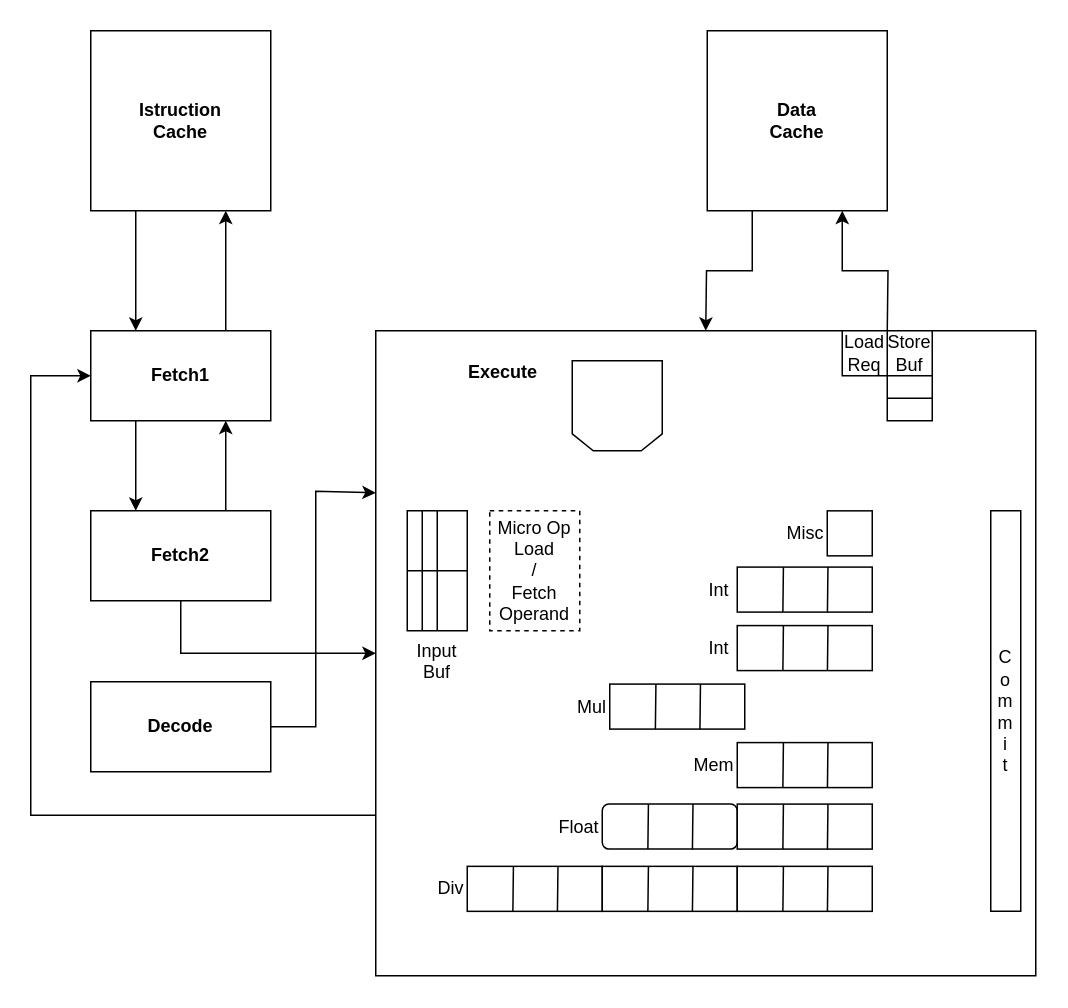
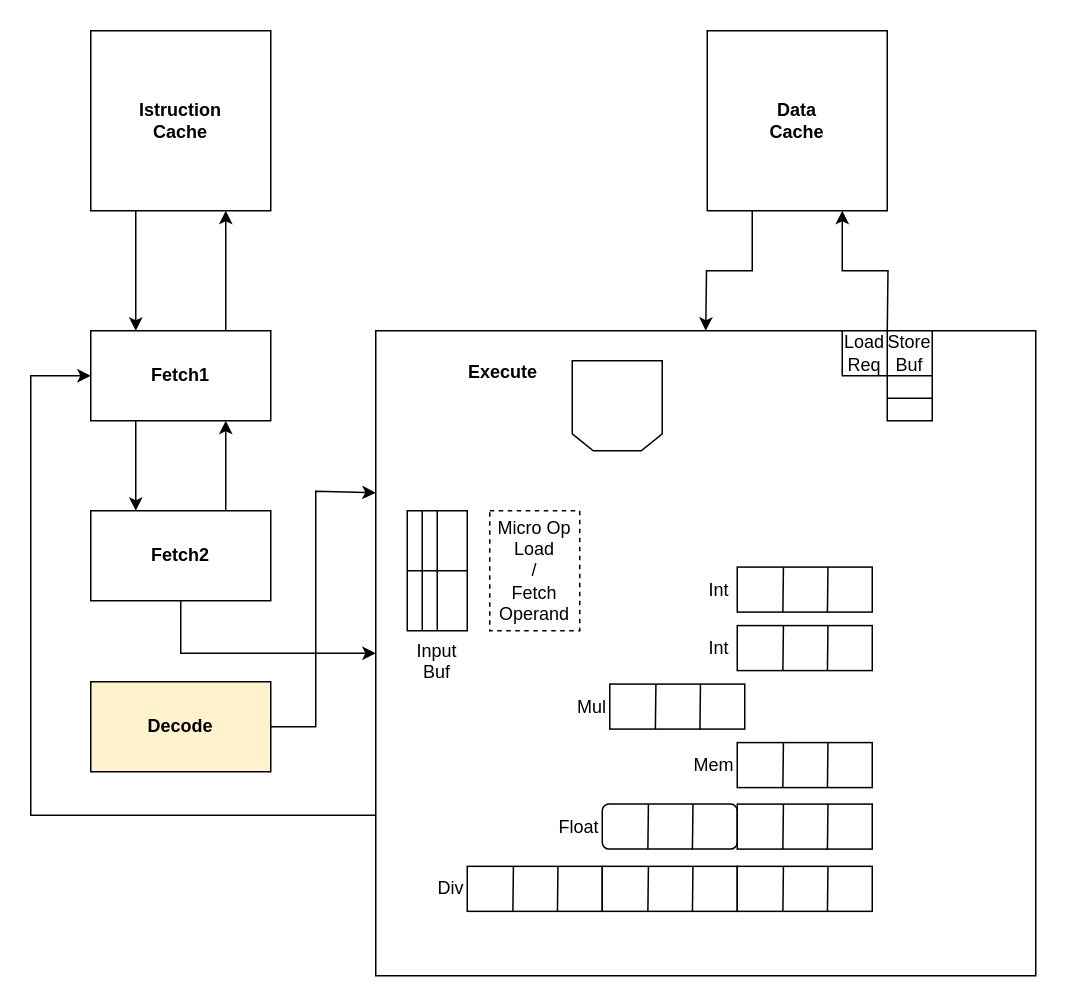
node "Misc": removed
node "C o m m i t": removed
node "Decode": fillcolor #ffffff -> #fff2cc
